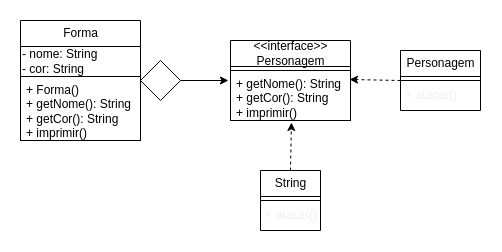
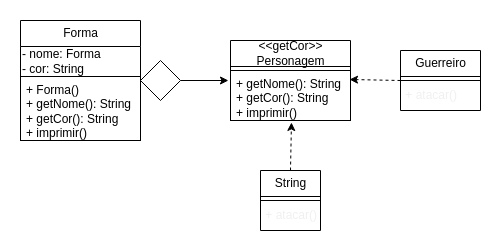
node "<<interface>> Personagem": label "<<interface>> Personagem" -> "<<getCor>> Personagem"
node "- nome: String - cor: String": label "- nome: String - cor: String" -> "- nome: Forma - cor: String"
node "Personagem": label "Personagem" -> "Guerreiro"
